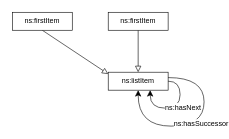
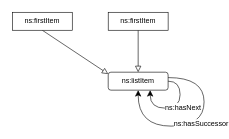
node "ns:listItem": shape rectangle -> rounded rectangle
